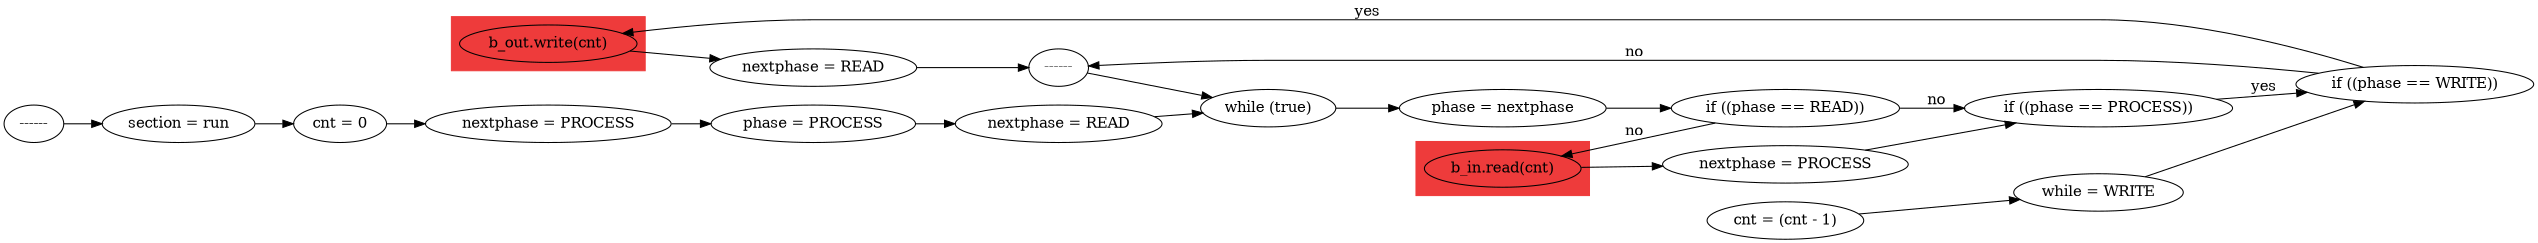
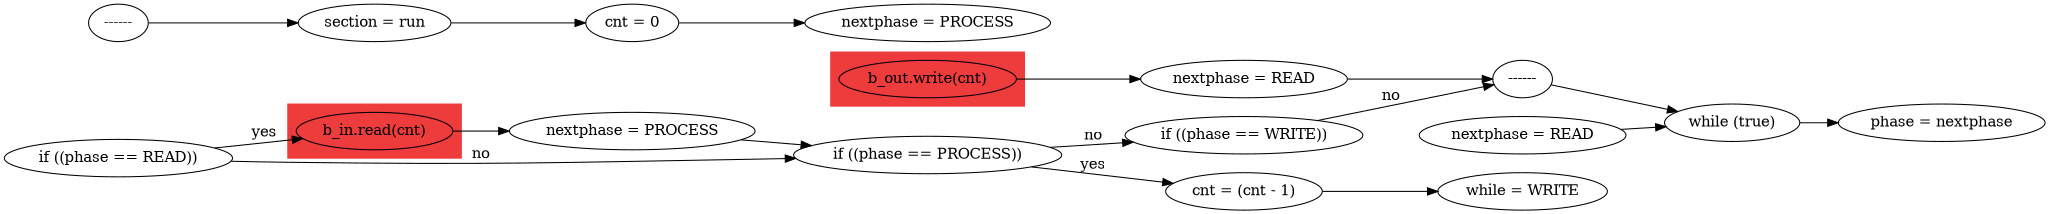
edge "if ((phase == WRITE))" -> "b_out.write(cnt)": removed, label "yes"
edge "if ((phase == PROCESS))" -> "if ((phase == WRITE))": label "yes" -> "no"
edge "phase = nextphase" -> "if ((phase == READ))": removed
node "phase = PROCESS": removed
edge "if ((phase == READ))" -> "b_in.read(cnt)": label "no" -> "yes"
edge "while = WRITE" -> "if ((phase == WRITE))": removed
edge "if ((phase == PROCESS))" -> "cnt = (cnt - 1)": added, label "yes"
